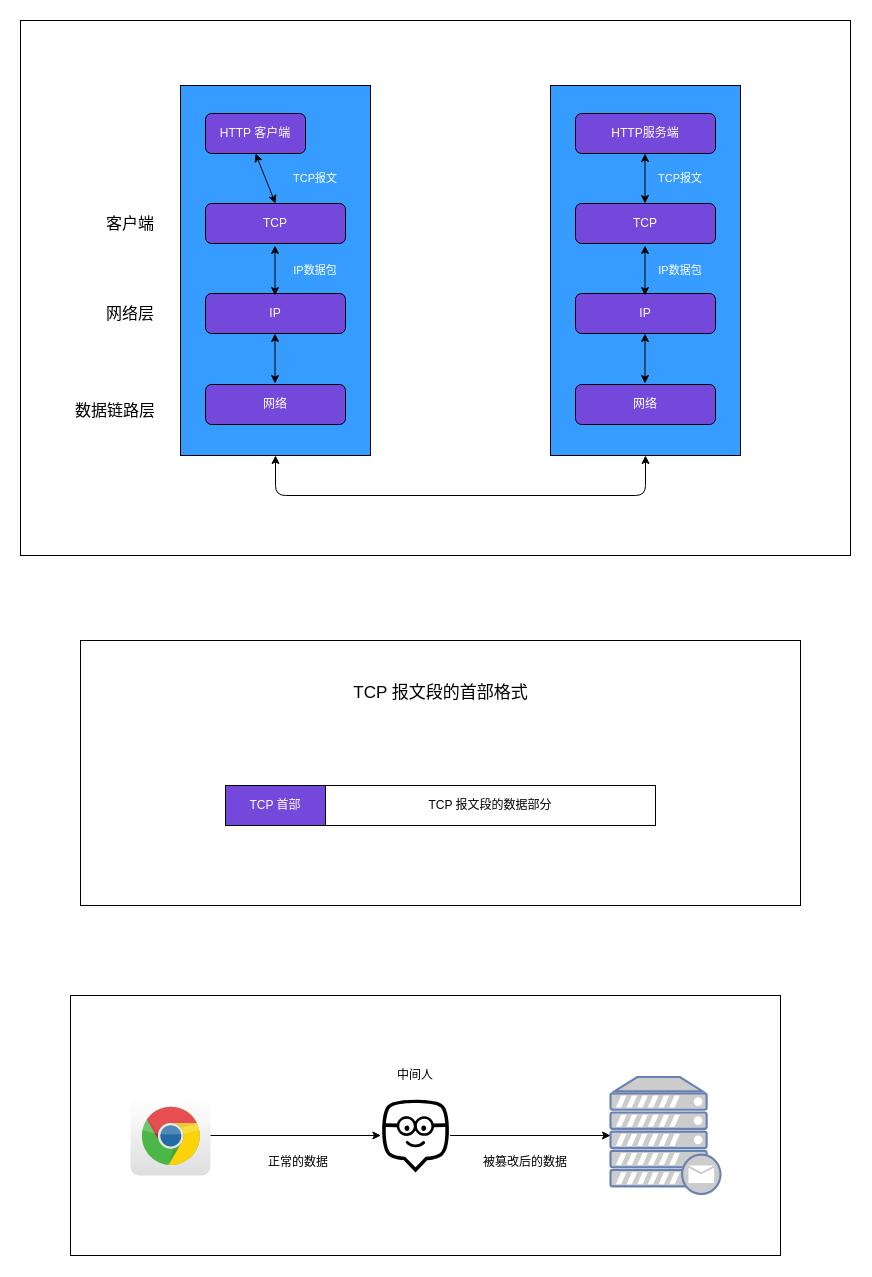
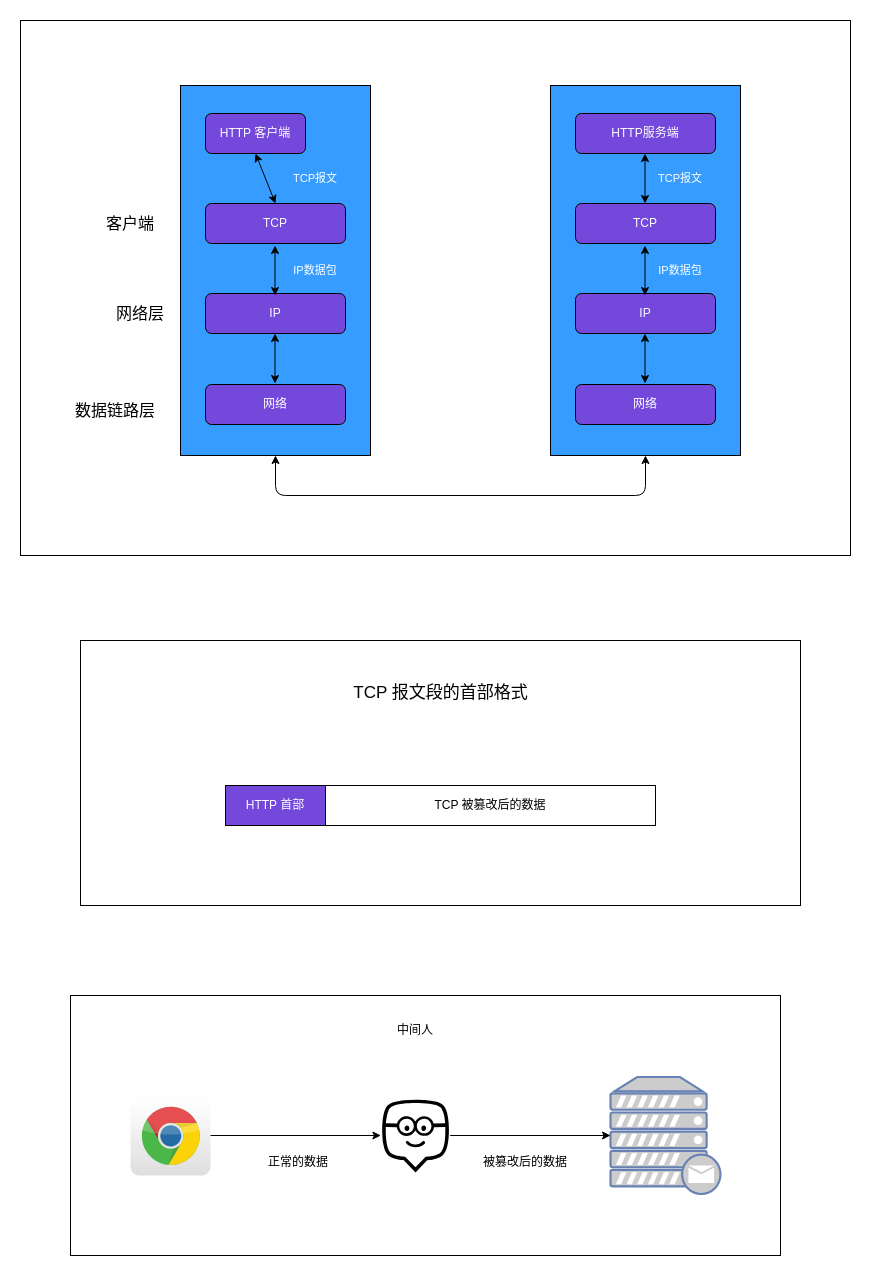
node "网络层": moved (131, 314) -> (141, 314)
node "TCP 首部": label "TCP 首部" -> "HTTP 首部"
node "TCP 报文段的数据部分": label "TCP 报文段的数据部分" -> "TCP 被篡改后的数据"
node "中间人": moved (415, 1076) -> (415, 1031)
